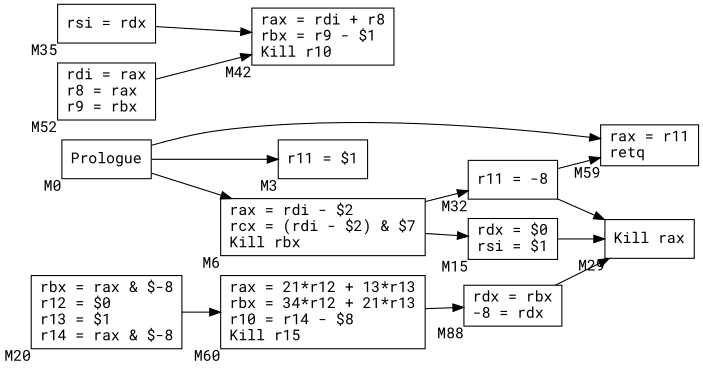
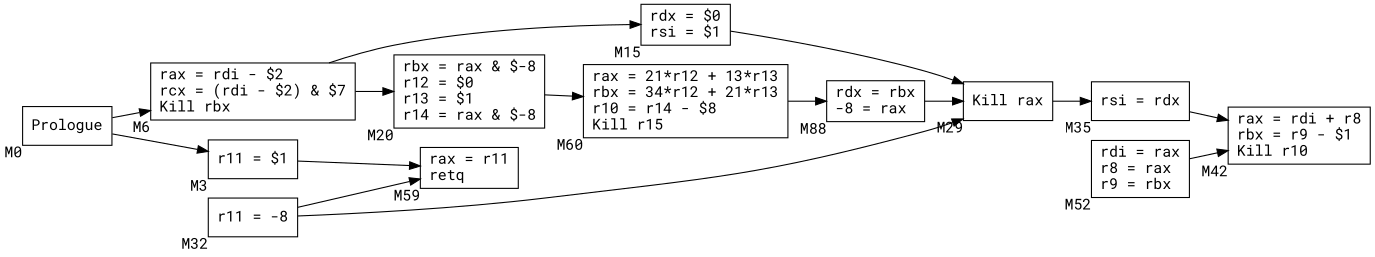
edge "Kill rax M29" -> "rsi = rdx M35": added
edge "Prologue M0" -> "rax = r11 retq M59": now "r11 = $1 M3" -> "rax = r11 retq M59"
edge "rax = rdi - $2 rcx = (rdi - $2) & $7 Kill rbx M6" -> "r11 = -8 M32": now "rax = rdi - $2 rcx = (rdi - $2) & $7 Kill rbx M6" -> "rbx = rax & $-8 r12 = $0 r13 = $1 r14 = rax & $-8 M20"
node "rdx = rbx -8 = rdx M88": label "rdx = rbx -8 = rdx M88" -> "rdx = rbx -8 = rax M88"
